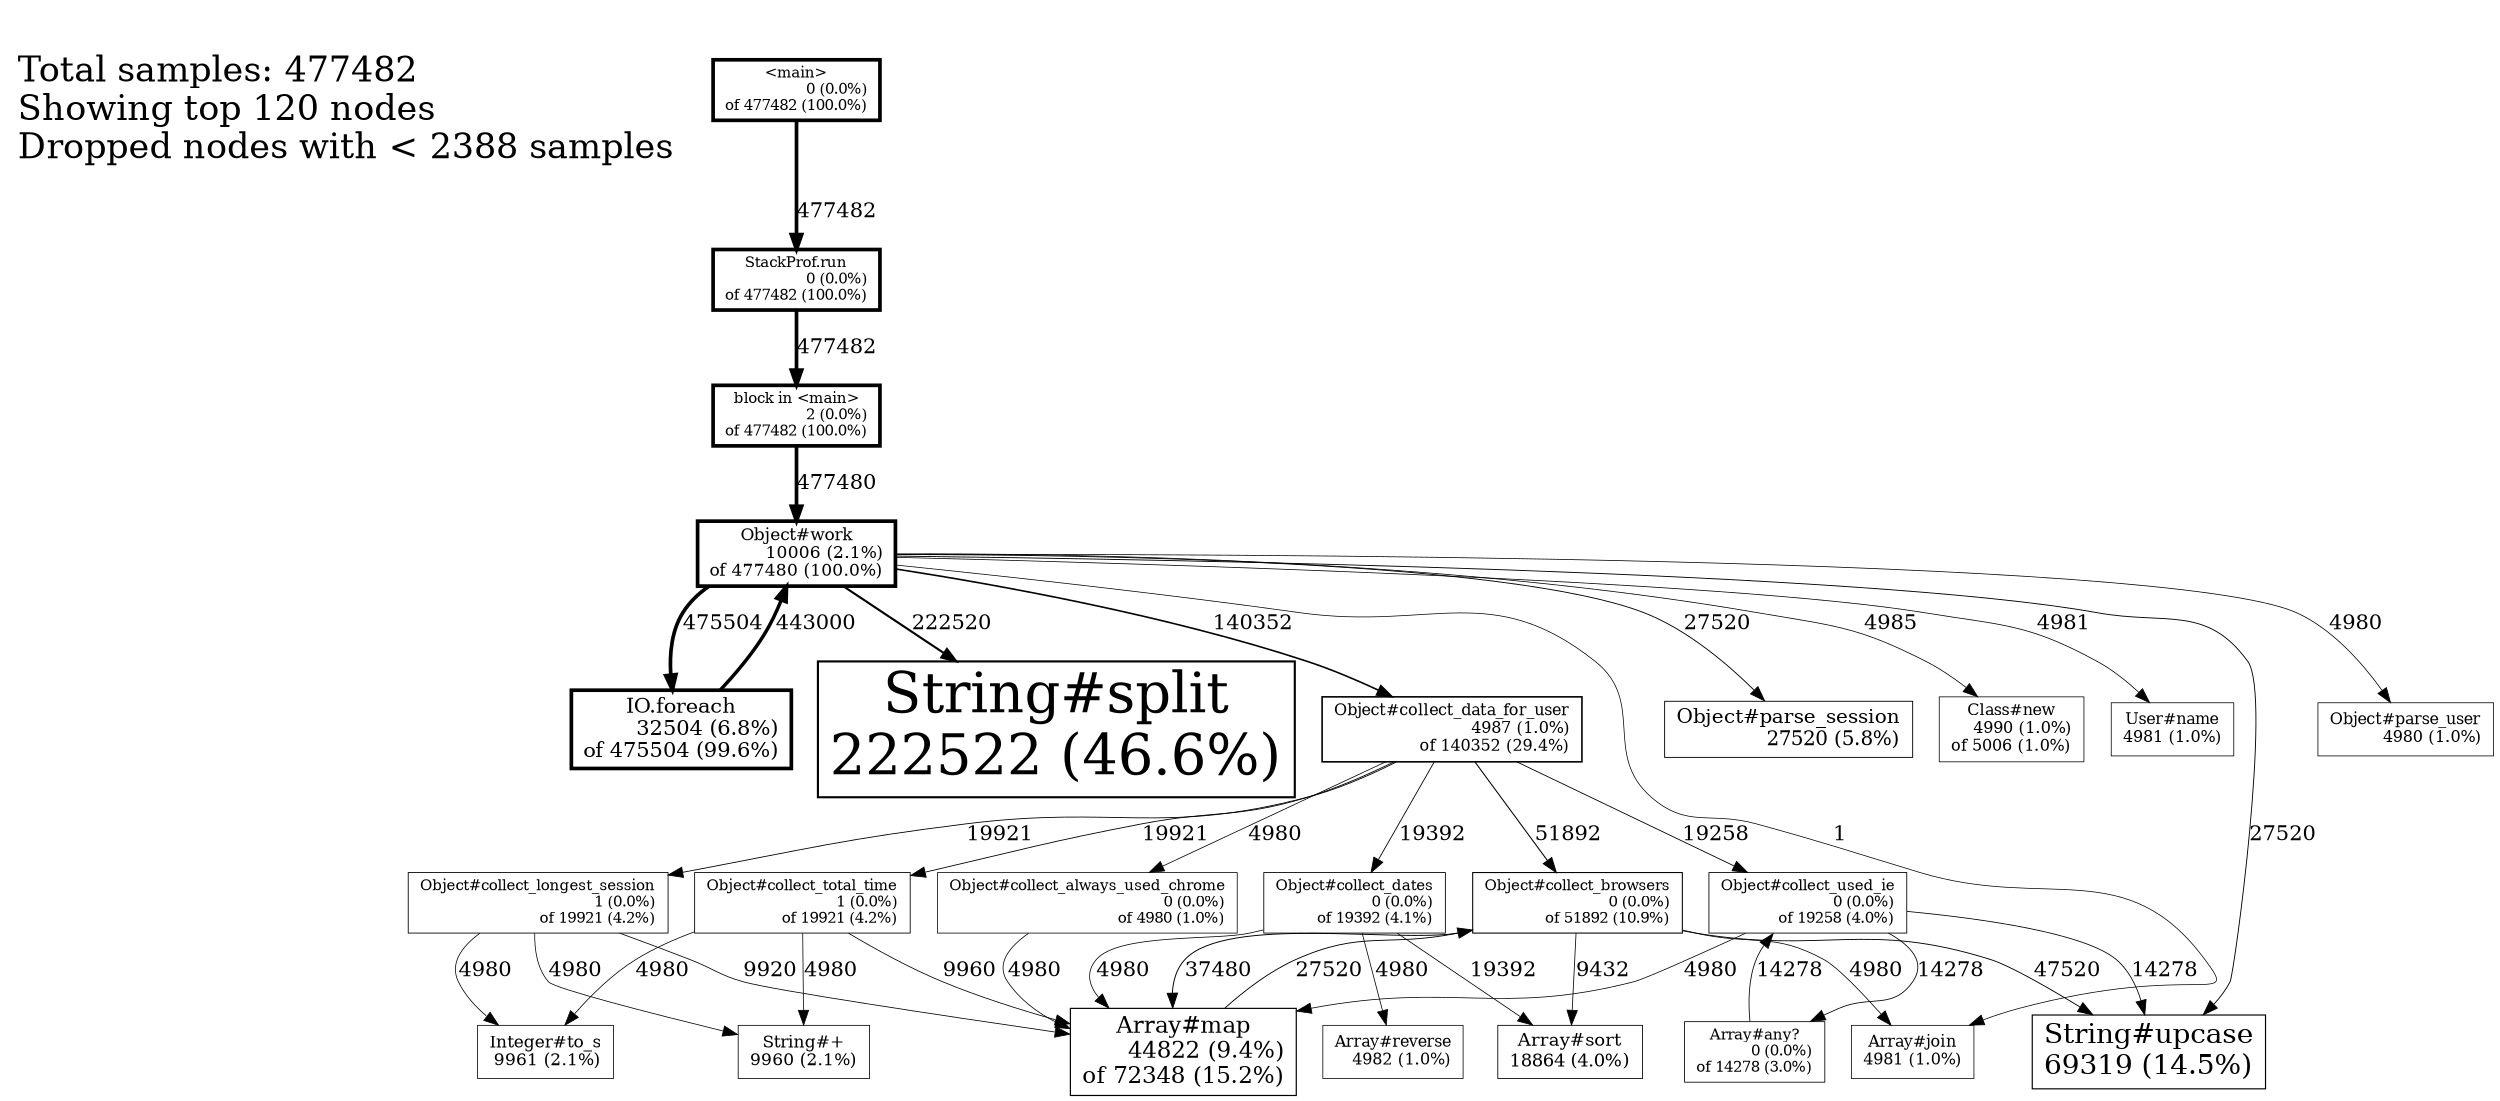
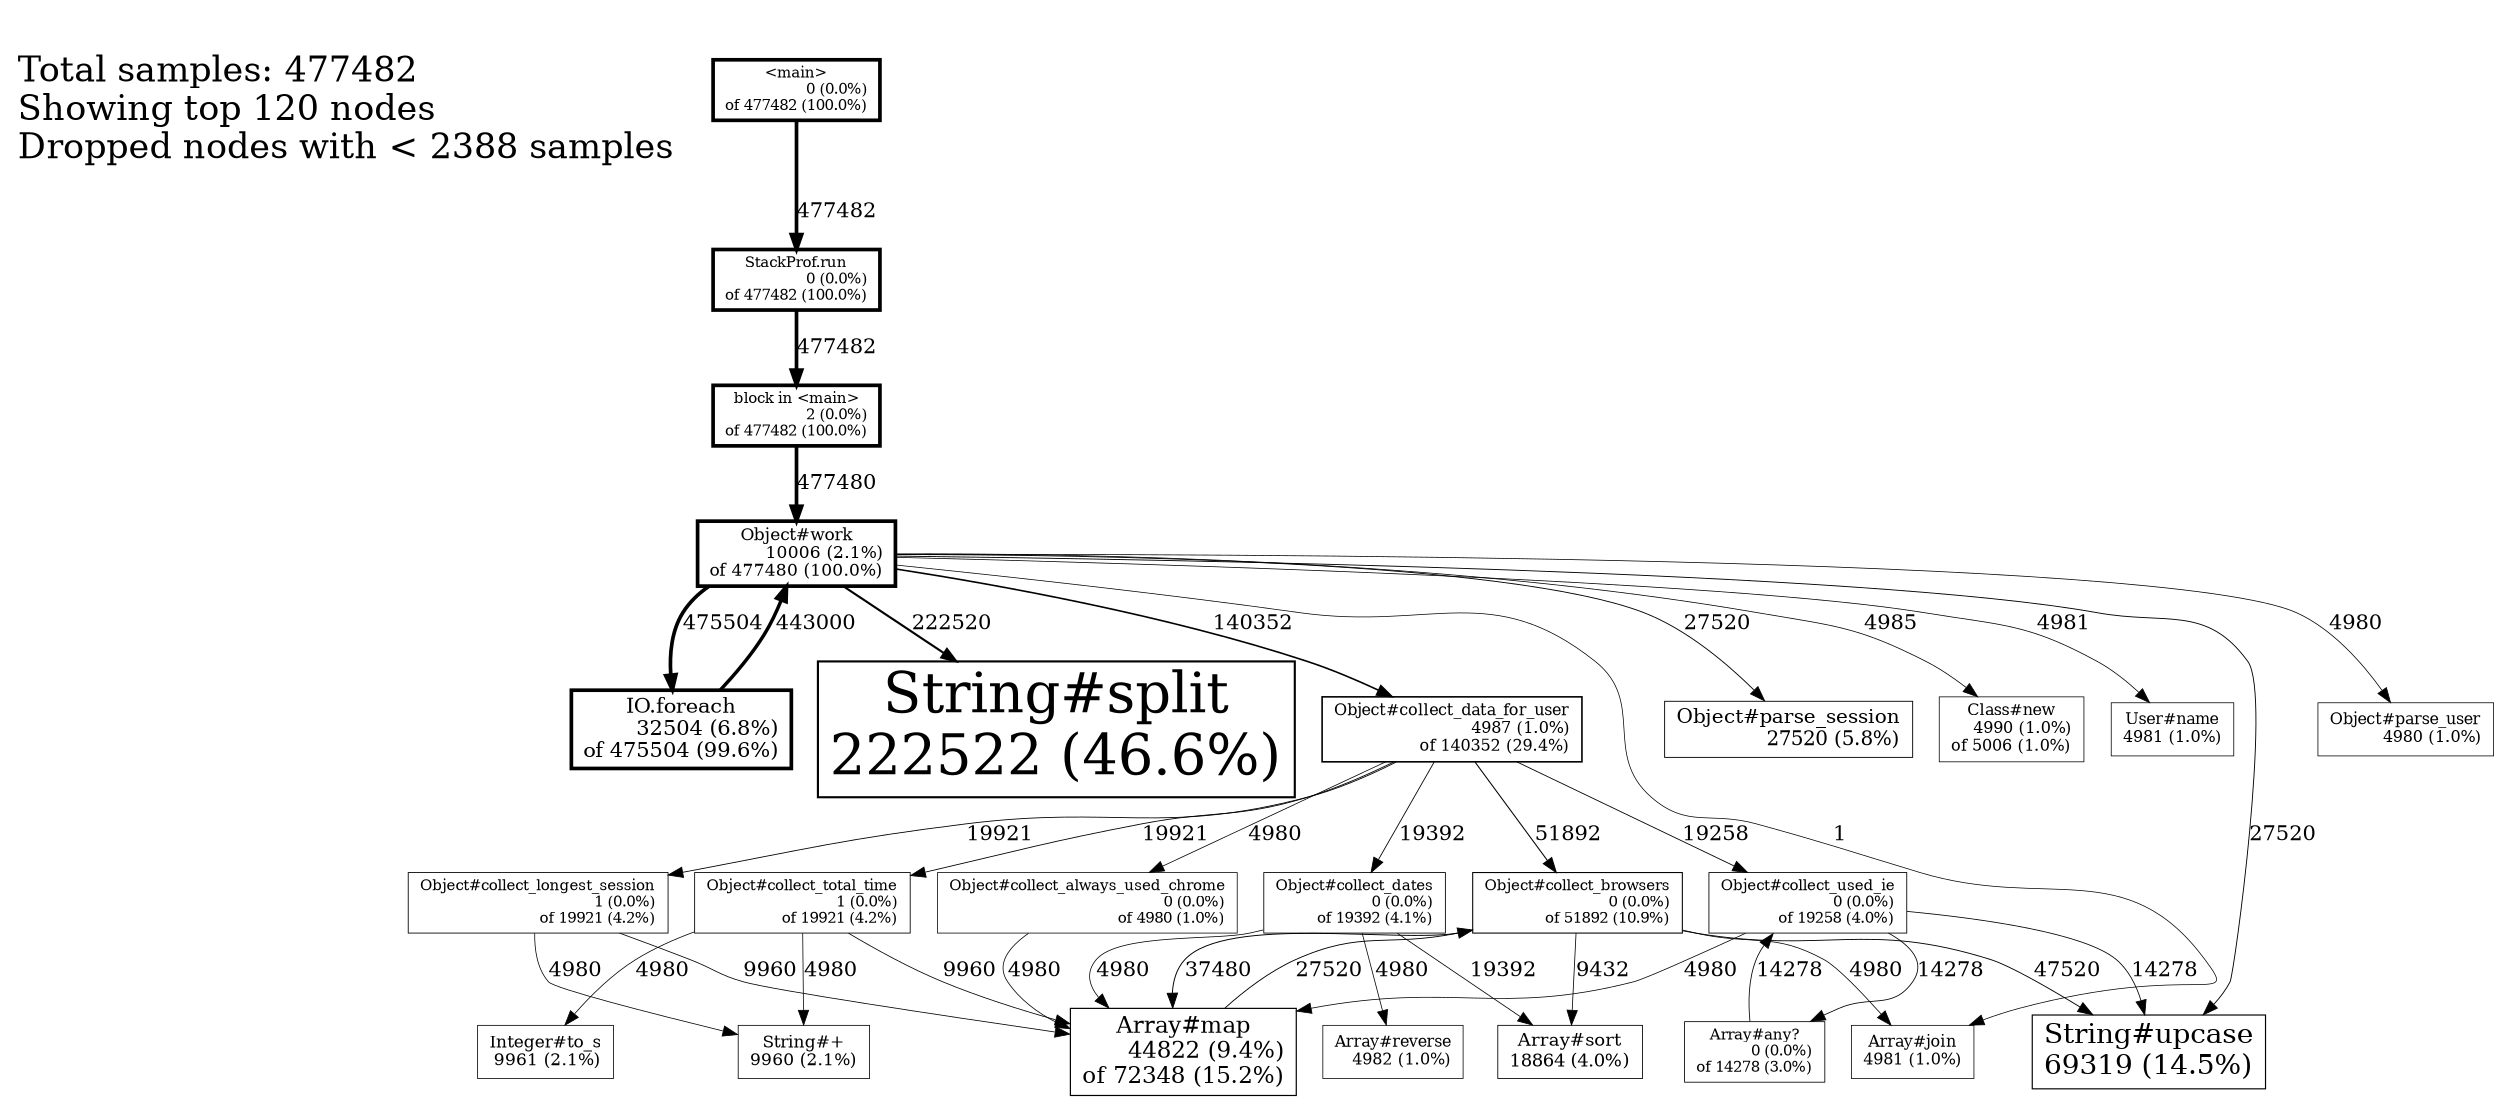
edge "Object#collect_longest_session 1 (0.0%) of 19921 (4.2%)" -> "Array#map 44822 (9.4%) of 72348 (15.2%)": label "9920" -> "9960"
edge "Object#collect_longest_session 1 (0.0%) of 19921 (4.2%)" -> "Integer#to_s 9961 (2.1%)": removed, label "4980"
